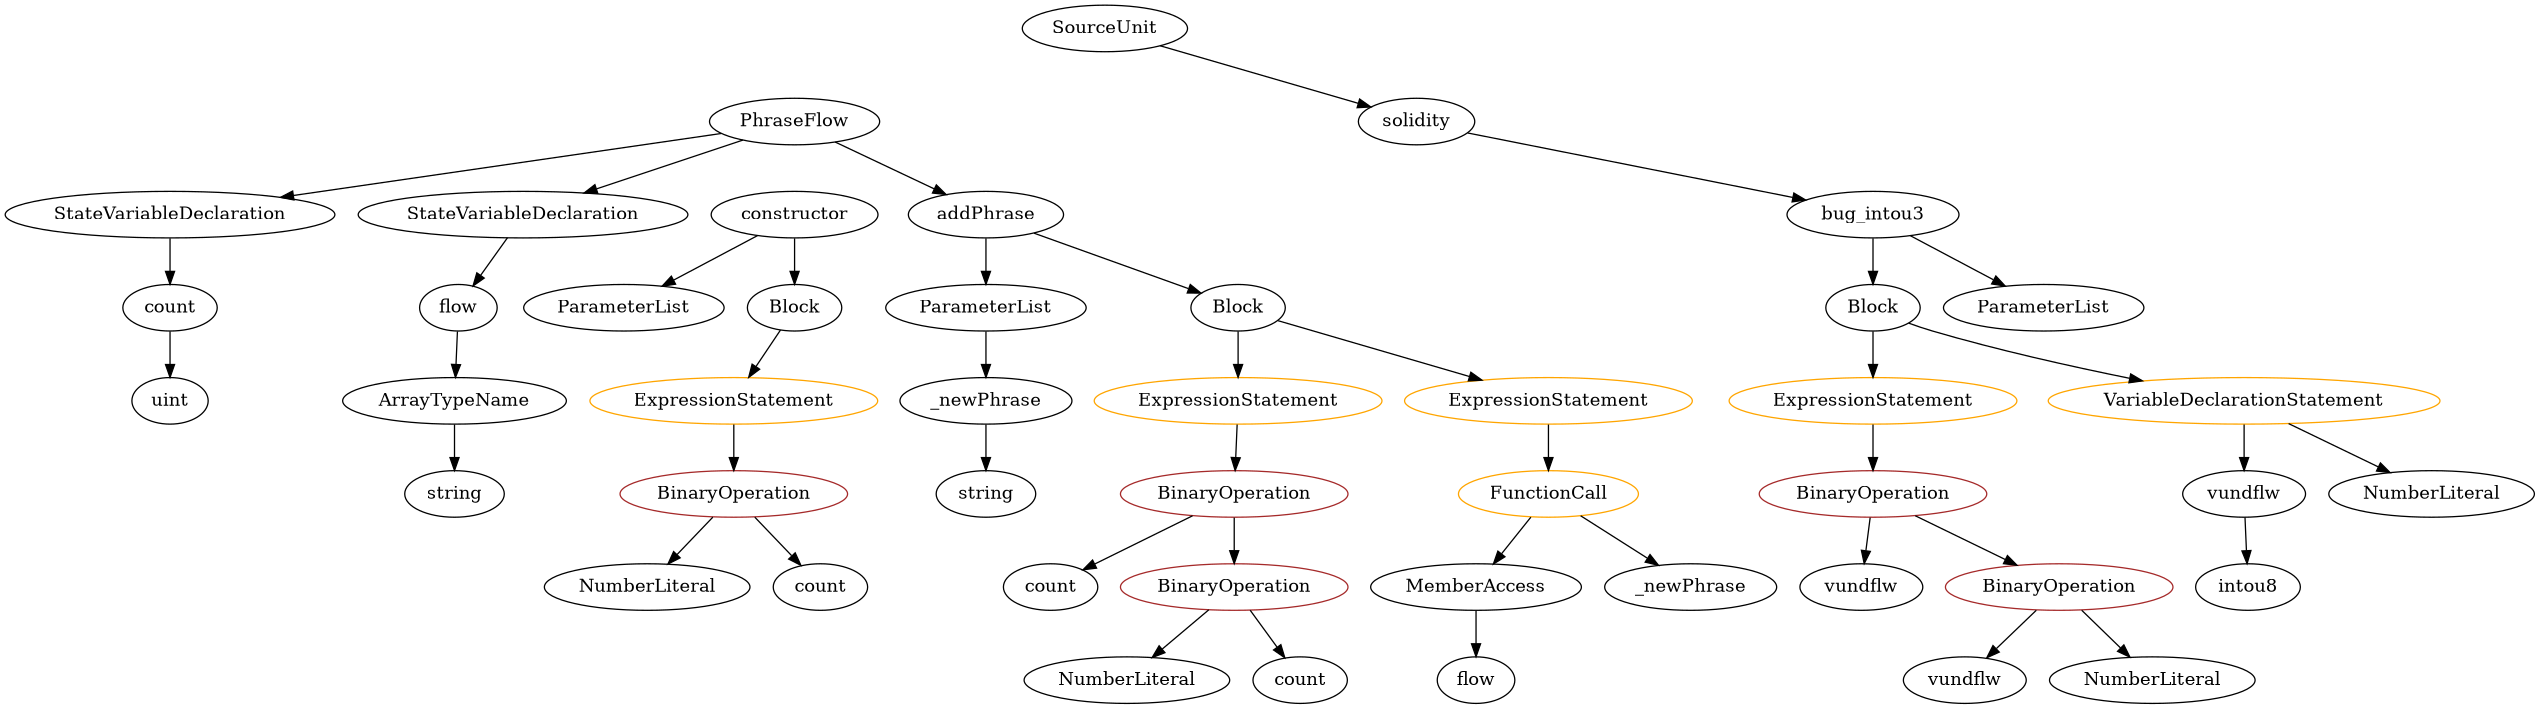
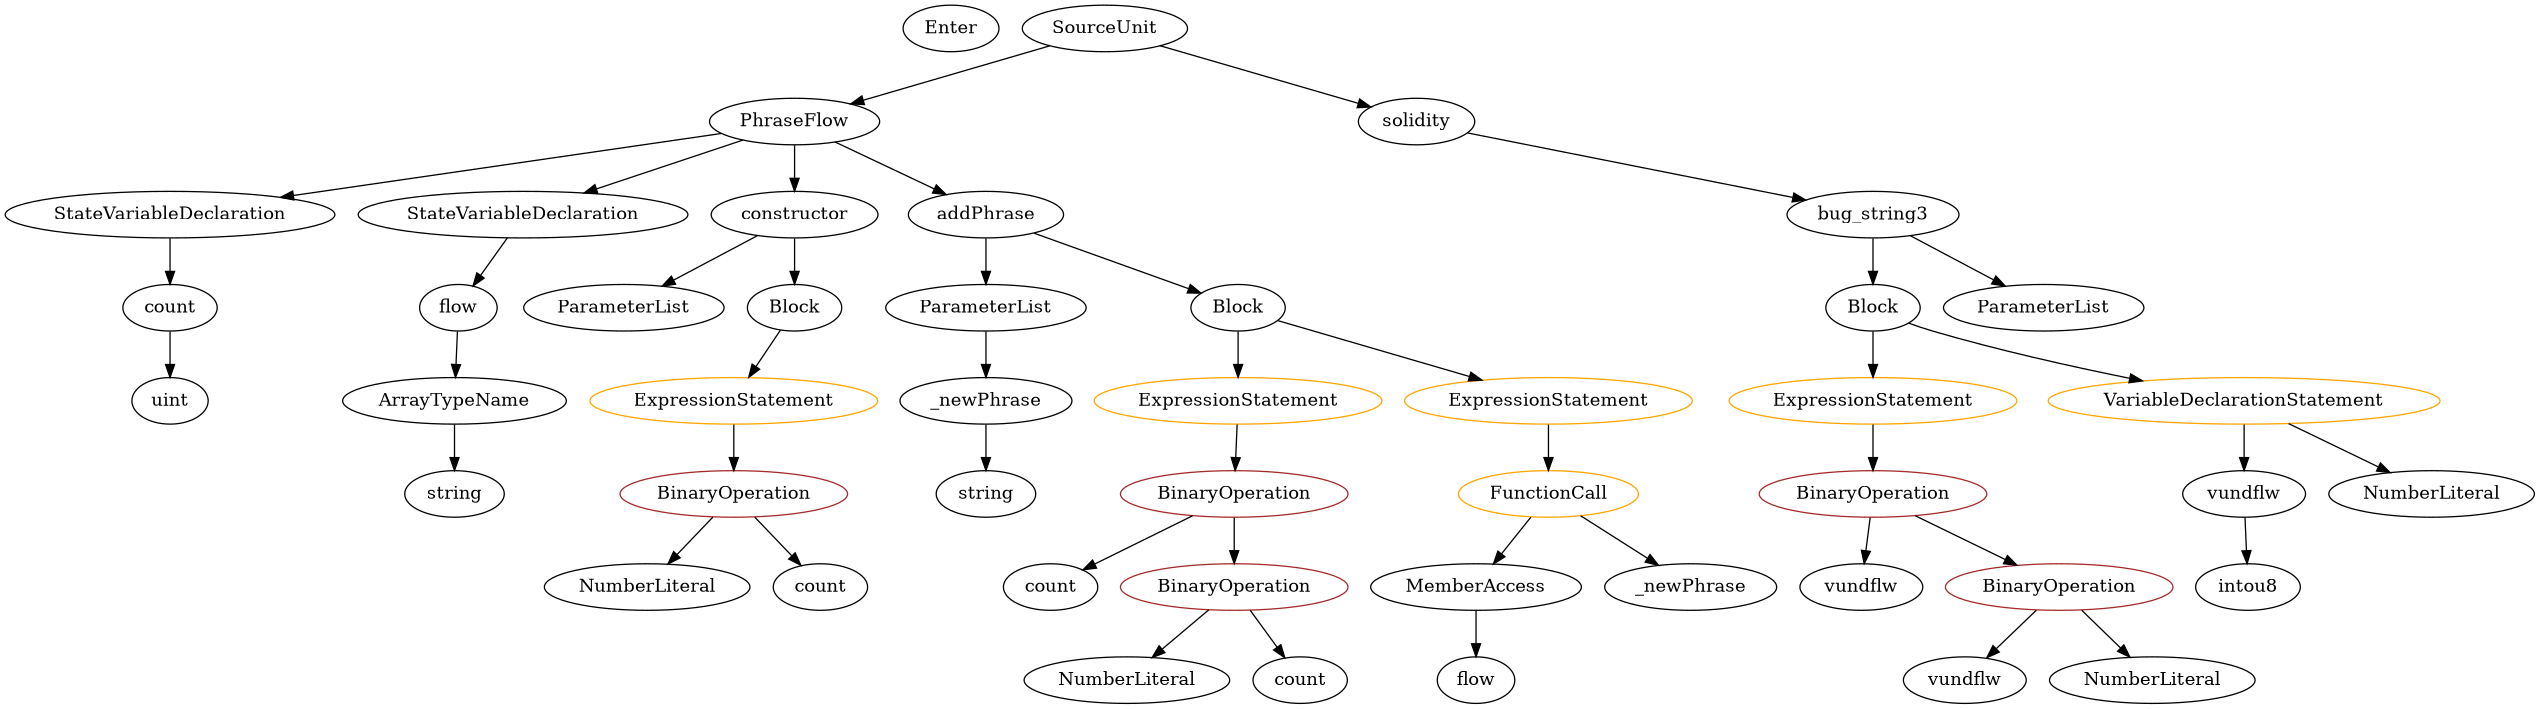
node "Enter": added
edge "SourceUnit" -> "PhraseFlow": added
edge "PhraseFlow" -> "constructor": added
node "bug_intou3": label "bug_intou3" -> "bug_string3"
